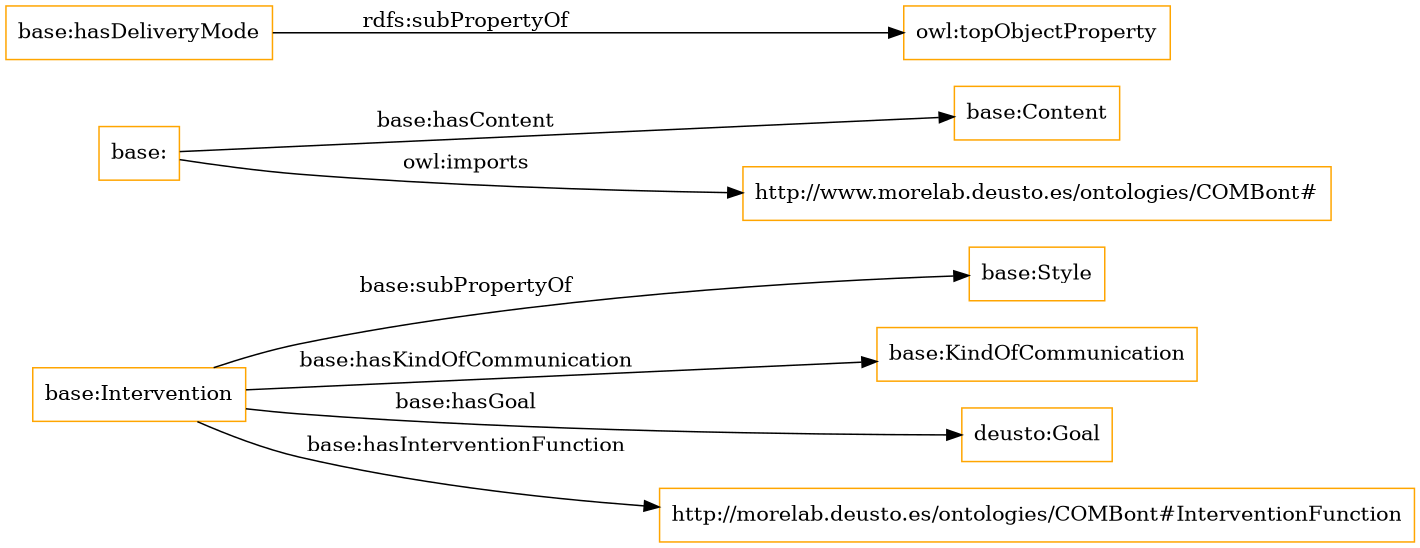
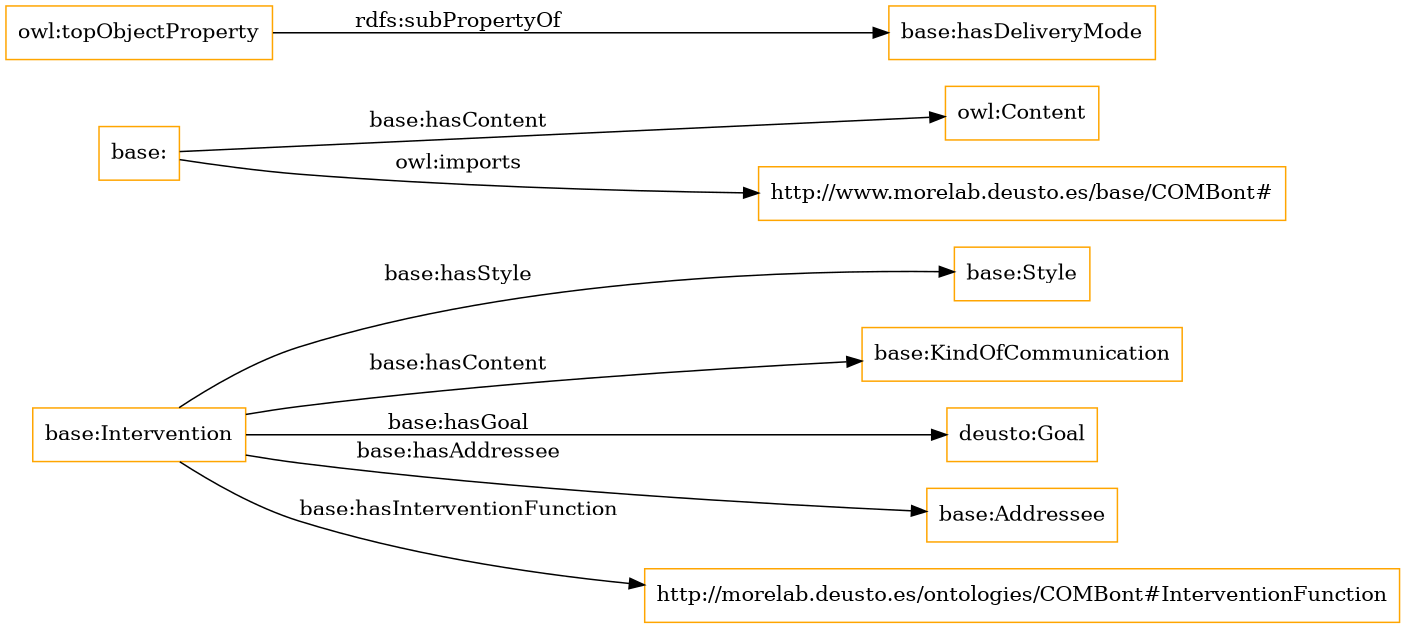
edge "base:hasDeliveryMode" -> "owl:topObjectProperty": reversed
node "base:Content": label "base:Content" -> "owl:Content"
node "http://www.morelab.deusto.es/ontologies/COMBont#": label "http://www.morelab.deusto.es/ontologies/COMBont#" -> "http://www.morelab.deusto.es/base/COMBont#"
edge "base:Intervention" -> "base:Style": label "base:subPropertyOf" -> "base:hasStyle"
edge "base:Intervention" -> "base:KindOfCommunication": label "base:hasKindOfCommunication" -> "base:hasContent"
node "base:Addressee": added
